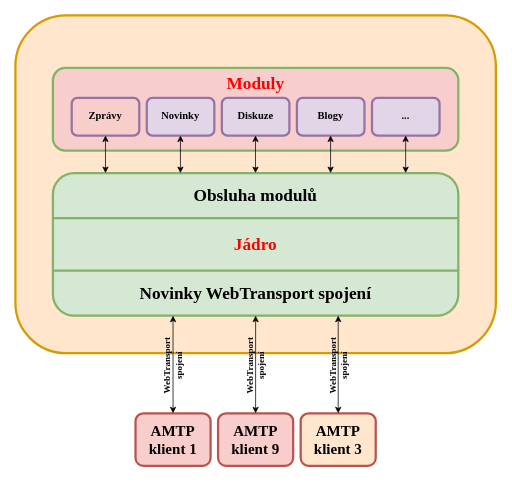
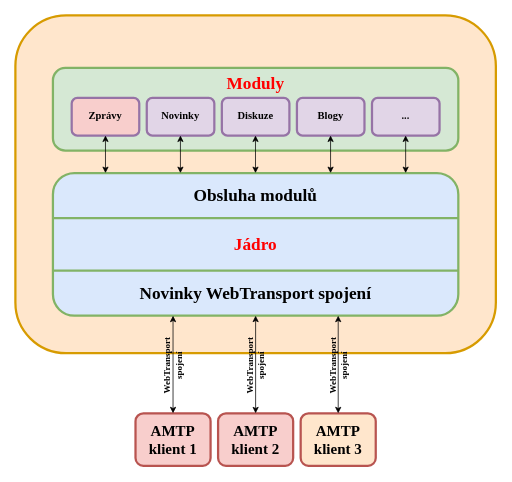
node "Moduly": fillcolor #f8cecc -> #d5e8d4
node "Jádro": fillcolor #d5e8d4 -> #dae8fc
node "AMTP klient 9": label "AMTP klient 9" -> "AMTP klient 2"
